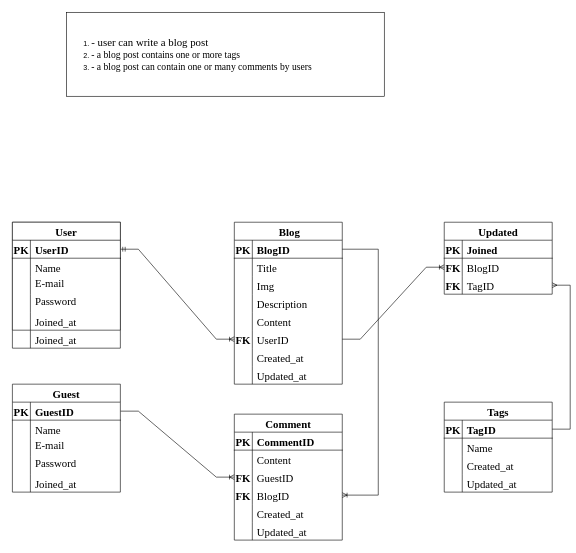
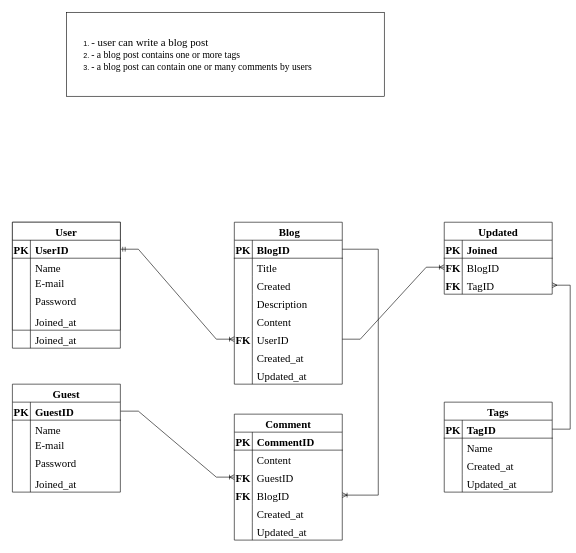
node "Img": label "Img" -> "Created"
